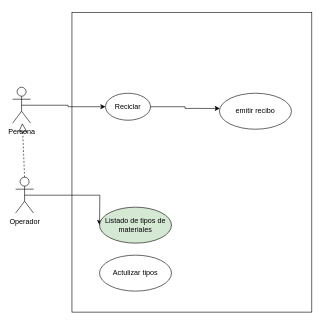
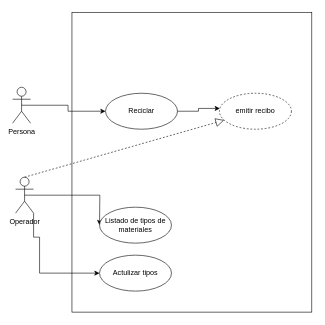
node "Reciclar": size 45x27 -> 72x36
node "emitir recibo": style solid -> dashed
edge "Operador" -> "Persona": now "Operador" -> "emitir recibo"
node "Listado de tipos de materiales": fillcolor #d5e8d4 -> #ffffff
edge "Operador" -> "Actulizar tipos": added
